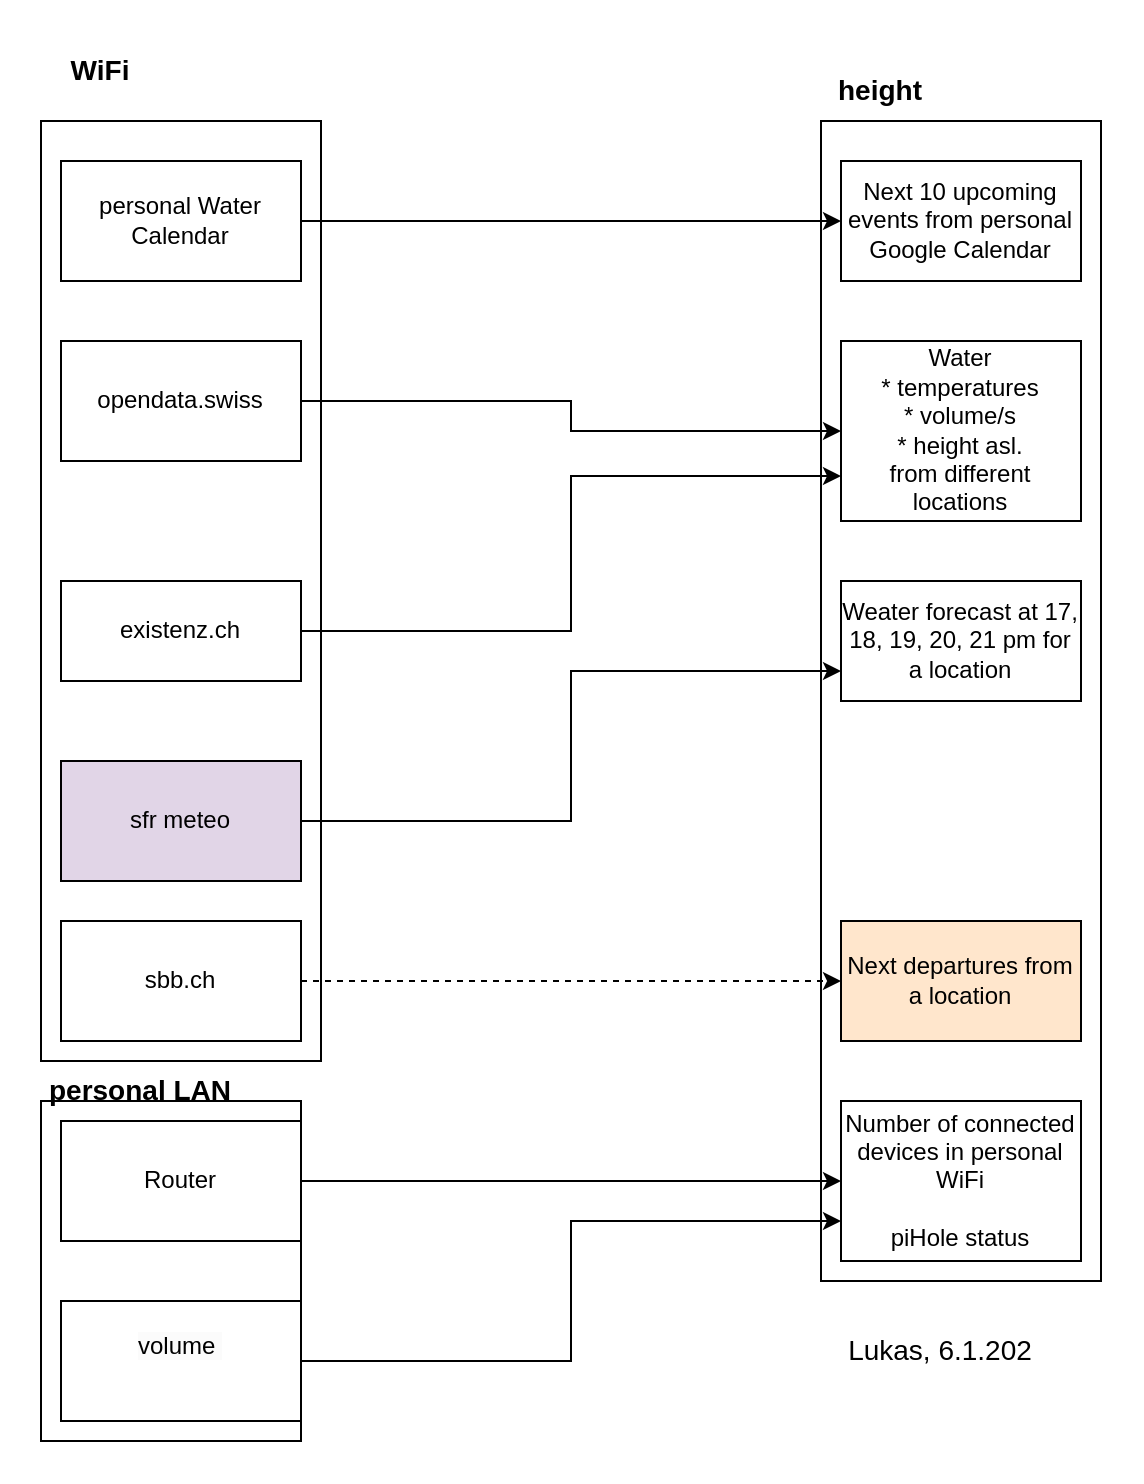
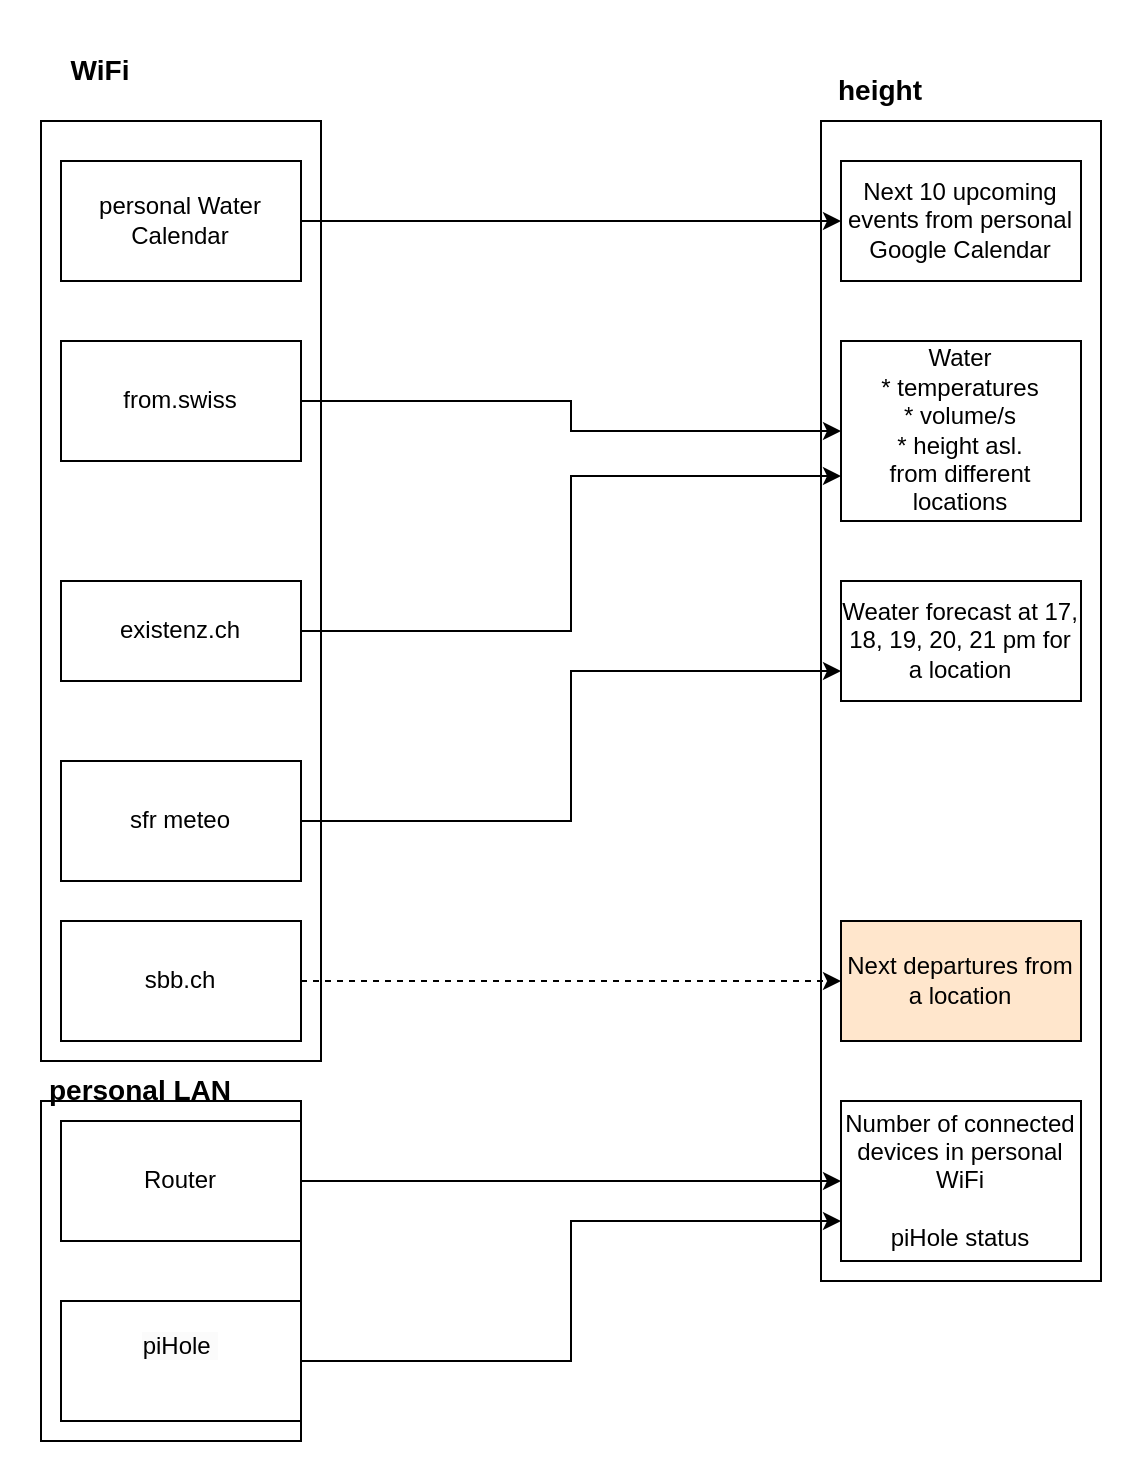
node "opendata.swiss": label "opendata.swiss" -> "from.swiss"
node "sfr meteo": fillcolor #e1d5e7 -> #ffffff
node "Lukas, 6.1.202": removed
node "volume": label "volume" -> "piHole"
